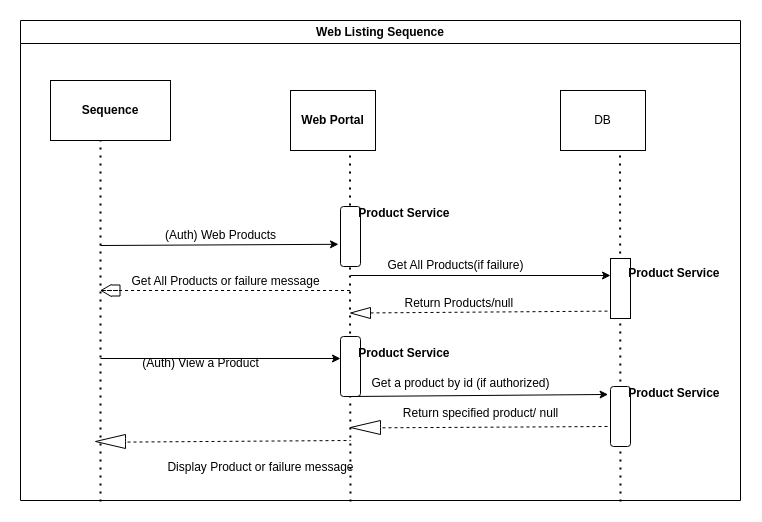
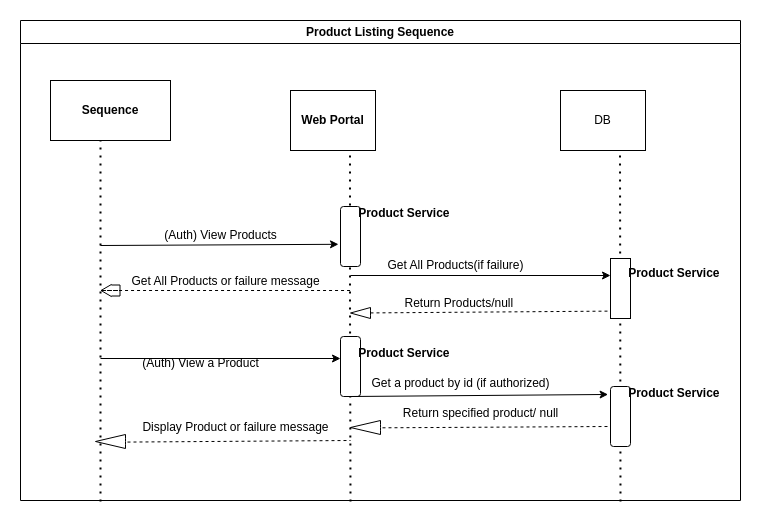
node "Web Listing Sequence": label "Web Listing Sequence" -> "Product Listing Sequence"
node "(Auth) Web Products": label "(Auth) Web Products" -> "(Auth) View Products"
node "Display Product or failure message": moved (261, 468) -> (236, 428)
